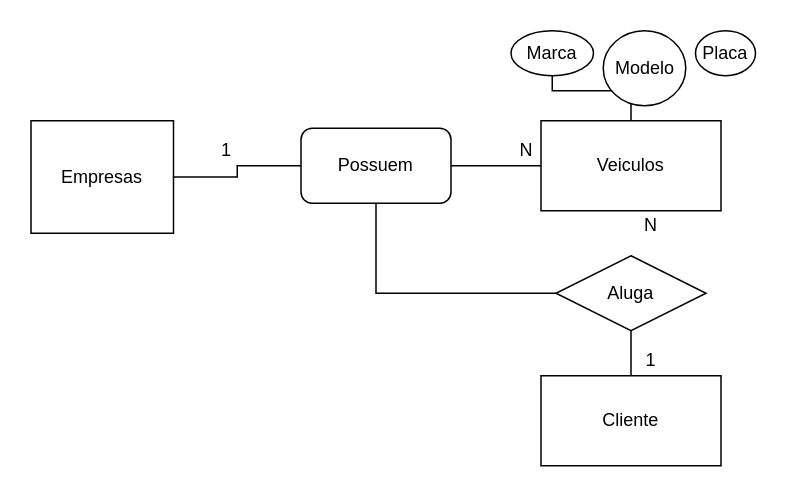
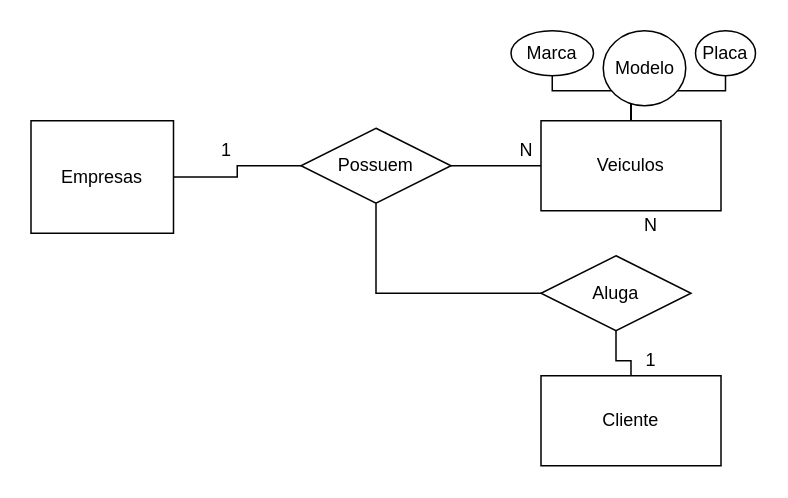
edge "Placa" -- "Veiculos": added
edge "Modelo" -- "Veiculos": added
node "Possuem": shape rounded rectangle -> diamond
node "Aluga": moved (631, 293) -> (616, 293)
